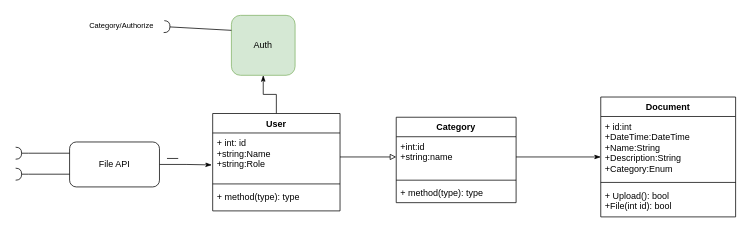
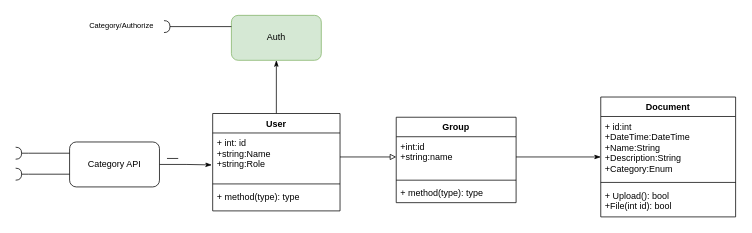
node "Auth": size 64x60 -> 90x45
node "Category": label "Category" -> "Group"
node "File API": label "File API" -> "Category API"
